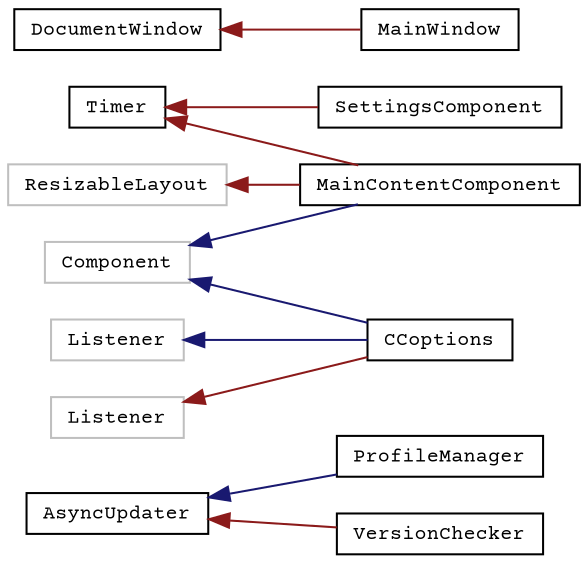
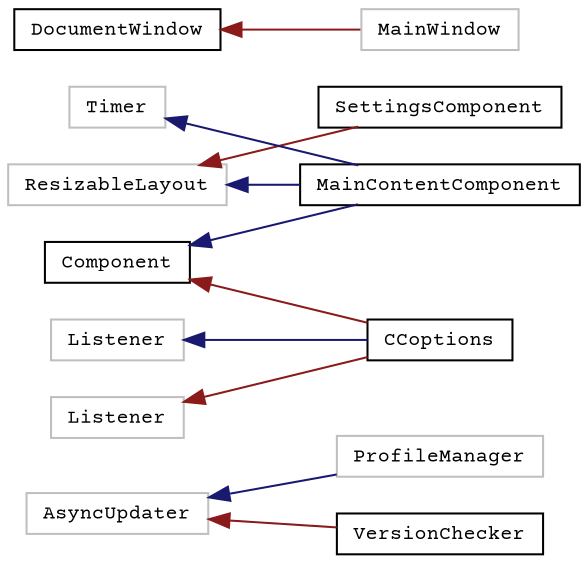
node "MainWindow": color black -> grey75
node "Timer": color black -> grey75
edge "SettingsComponent" -> "Timer": now "SettingsComponent" -> "ResizableLayout"
edge "MainContentComponent" -> "Timer": color firebrick4 -> midnightblue
edge "MainContentComponent" -> "ResizableLayout": color firebrick4 -> midnightblue
node "Component": color grey75 -> black
edge "CCoptions" -> "Component": color midnightblue -> firebrick4
node "ProfileManager": color black -> grey75
node "AsyncUpdater": color black -> grey75
